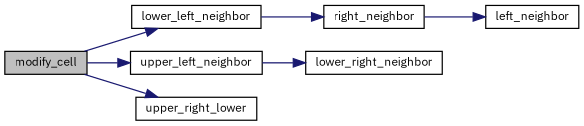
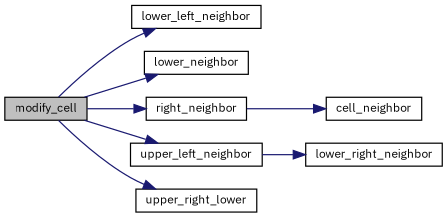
edge "lower_left_neighbor" -> "right_neighbor": now "modify_cell" -> "right_neighbor"
node "left_neighbor": label "left_neighbor" -> "cell_neighbor"
node "lower_neighbor": added
